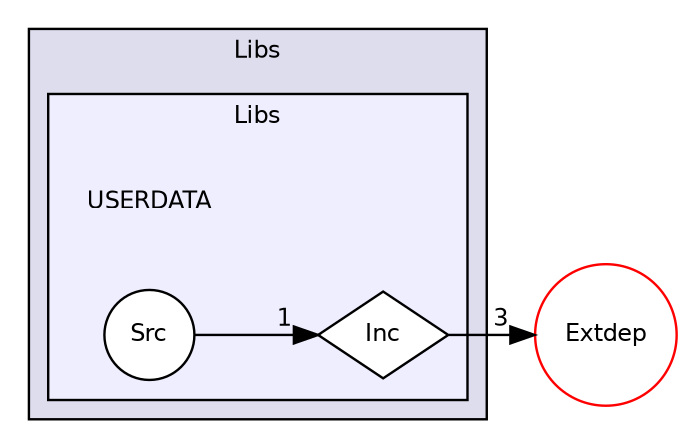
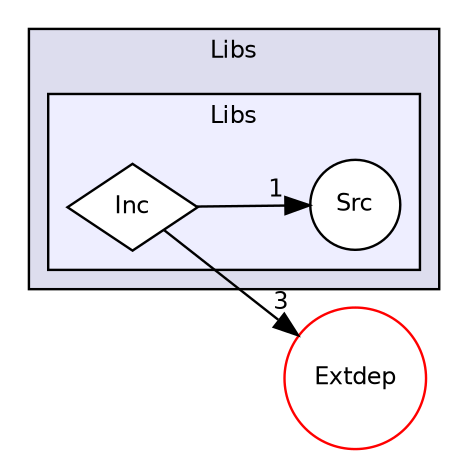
node "USERDATA": removed
edge "Src" -> "Inc": reversed
